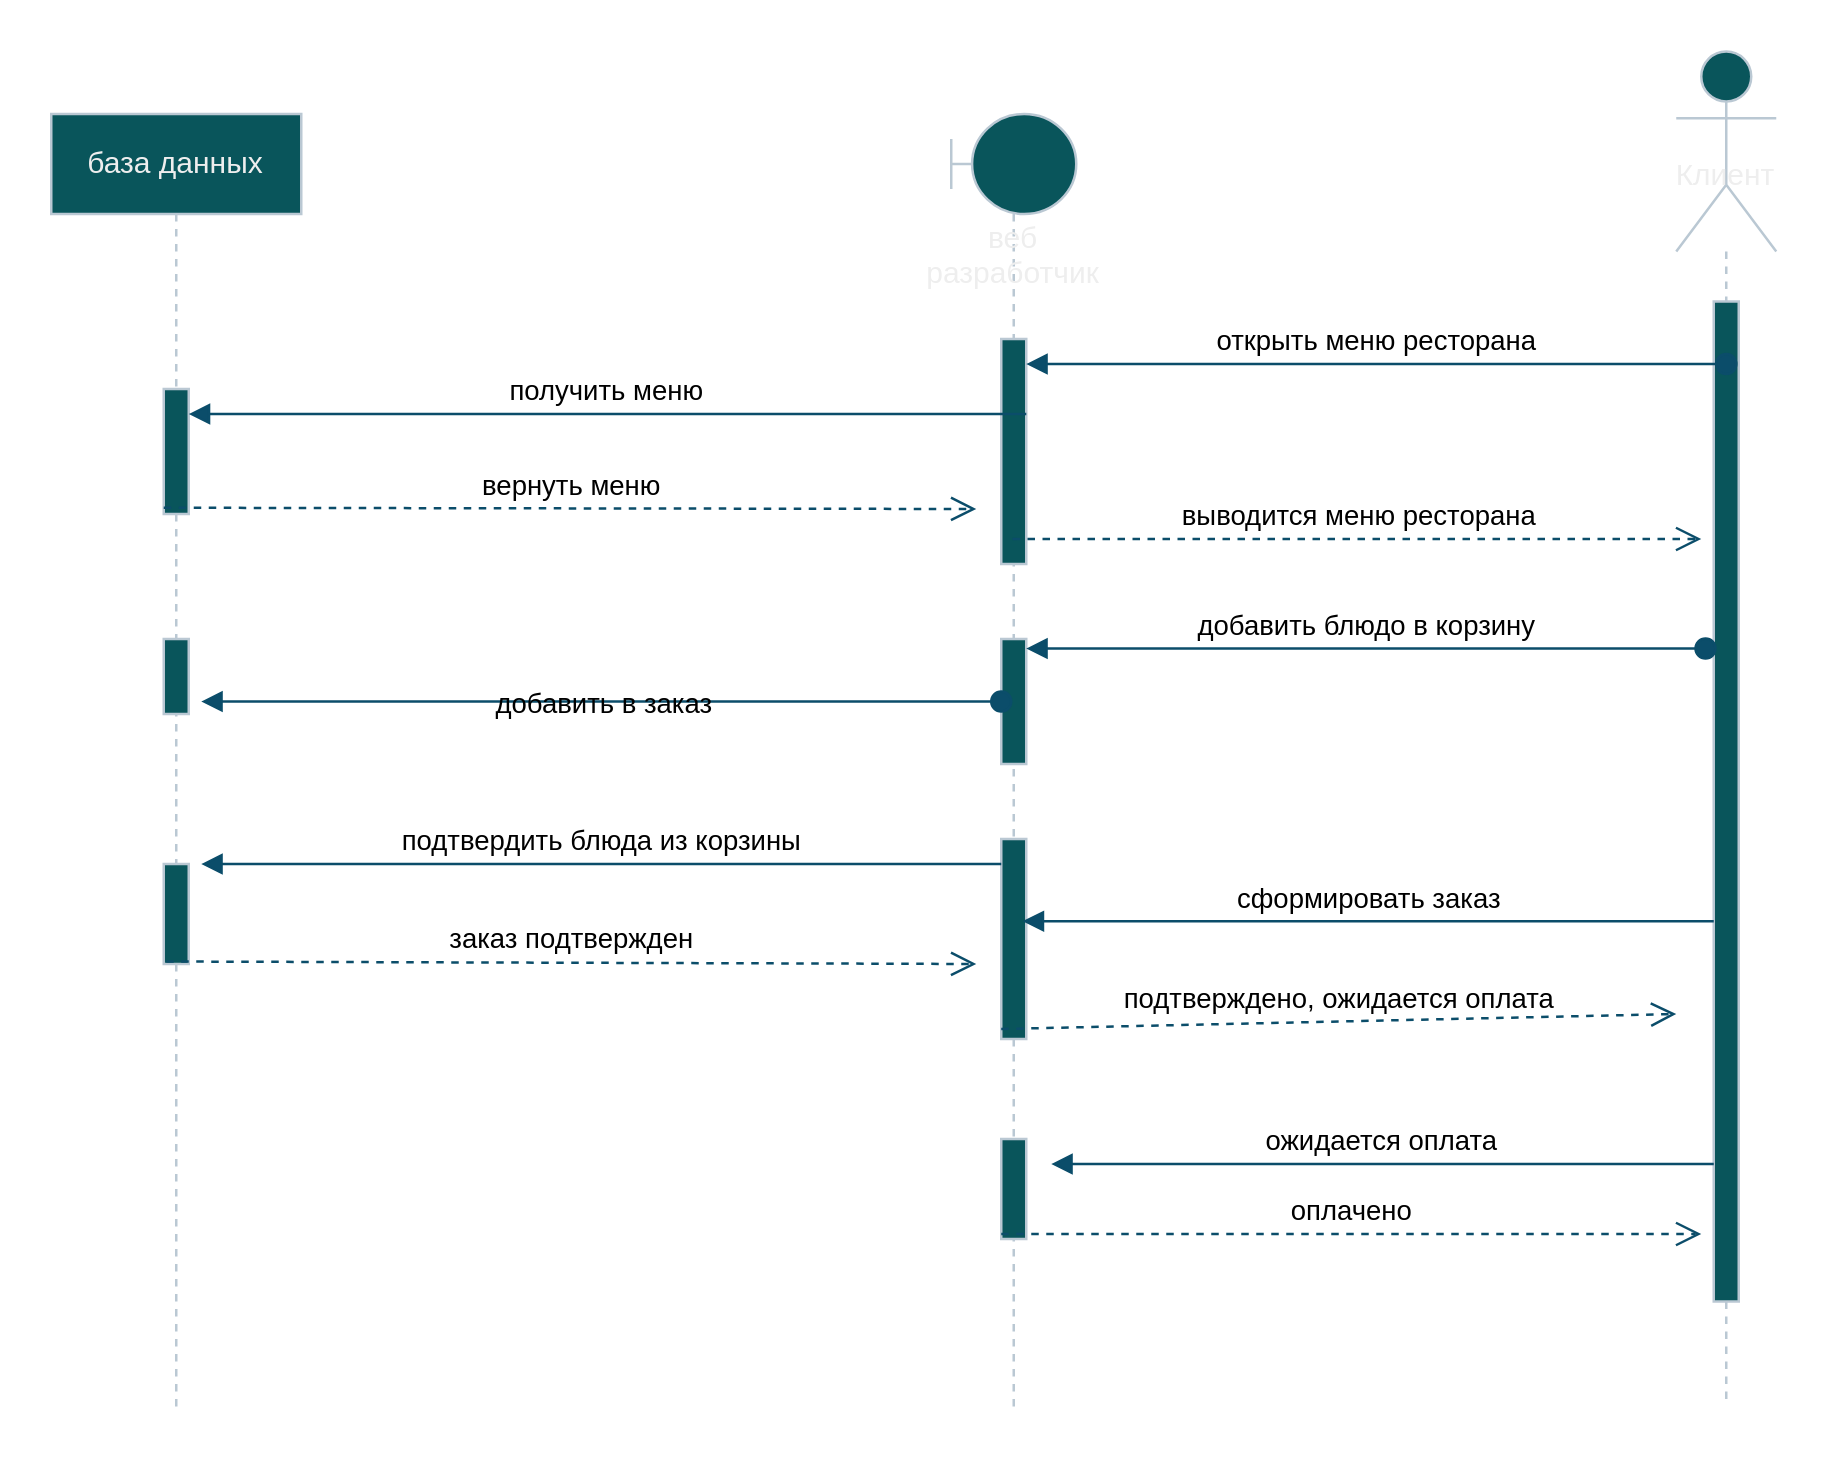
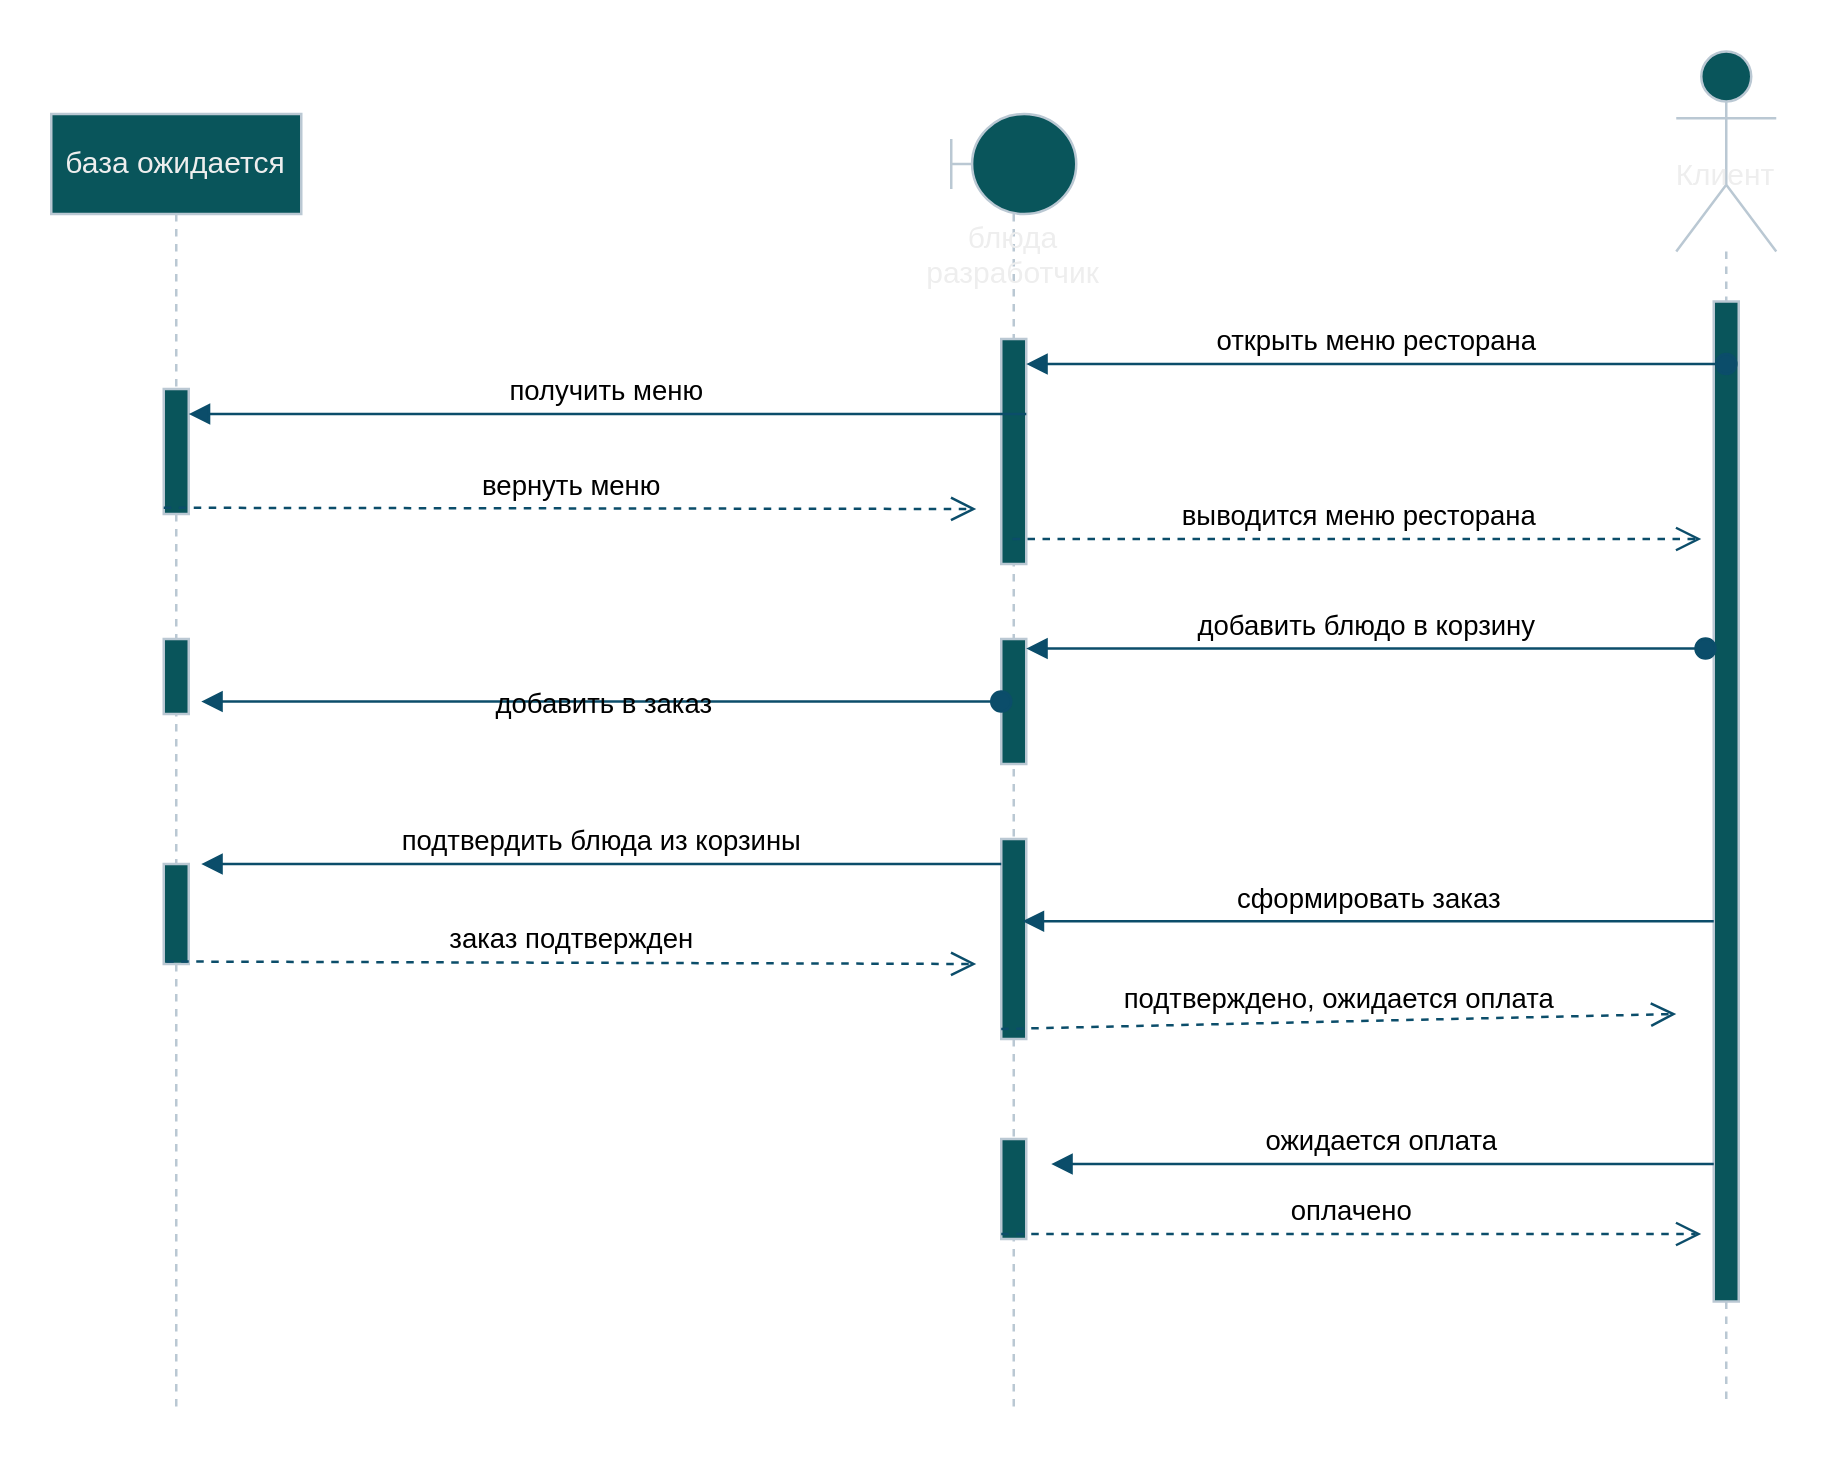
node "база данных": label "база данных" -> "база ожидается"
node "веб разработчик": label "веб разработчик" -> "блюда разработчик"
